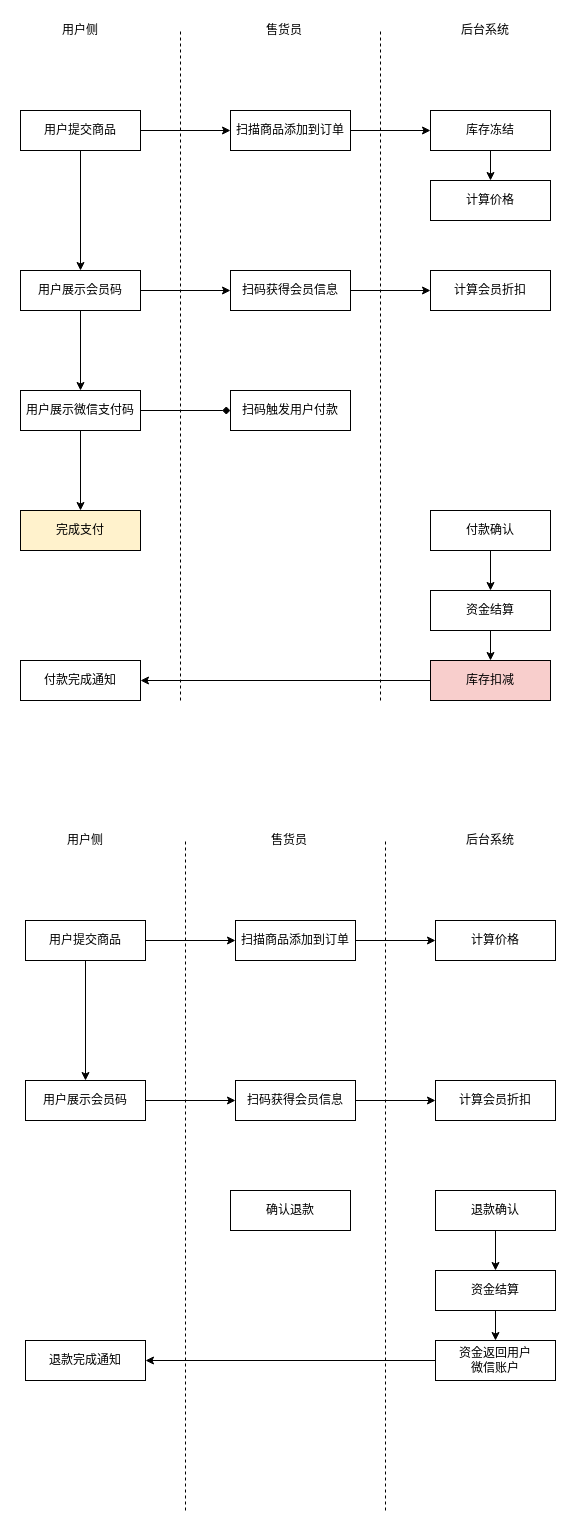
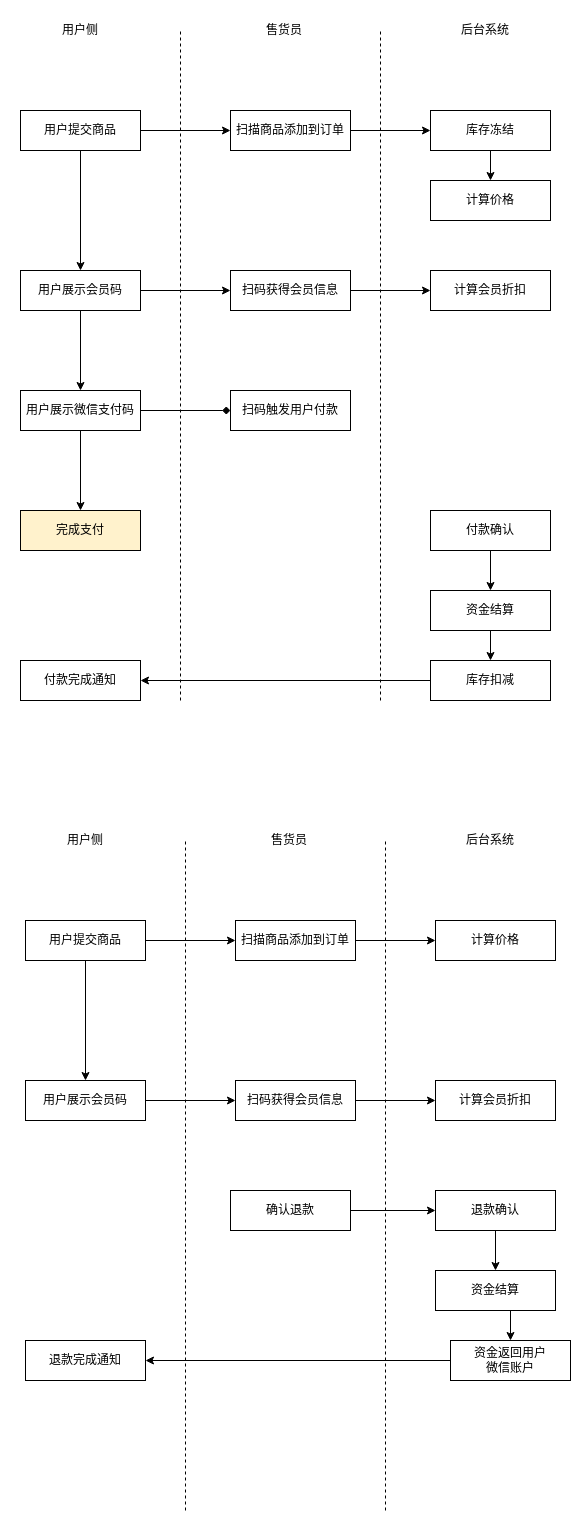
node "库存扣减": fillcolor #f8cecc -> #ffffff
edge "确认退款" -> "退款确认": added
node "资金返回用户 微信账户": moved (496, 1361) -> (511, 1361)
